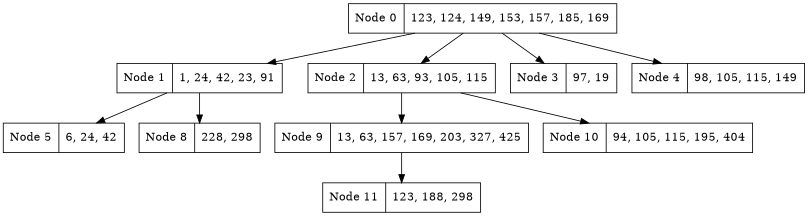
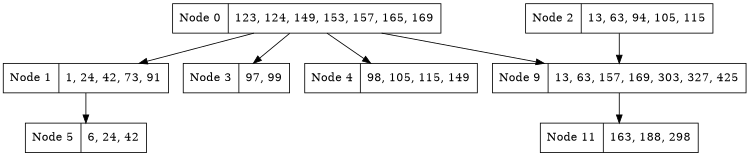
node "Node 0": text "123, 124, 149, 153, 157, 185, 169" -> "123, 124, 149, 153, 157, 165, 169"
edge "Node 0" -> "Node 2": now "Node 0" -> "Node 9"
node "Node 1": text "1, 24, 42, 23, 91" -> "1, 24, 42, 73, 91"
node "Node 2": text "13, 63, 93, 105, 115" -> "13, 63, 94, 105, 115"
node "Node 3": text "97, 19" -> "97, 99"
node "Node 9": text "13, 63, 157, 169, 203, 327, 425" -> "13, 63, 157, 169, 303, 327, 425"
node "Node 8": removed
node "Node 10": removed
node "Node 11": text "123, 188, 298" -> "163, 188, 298"
